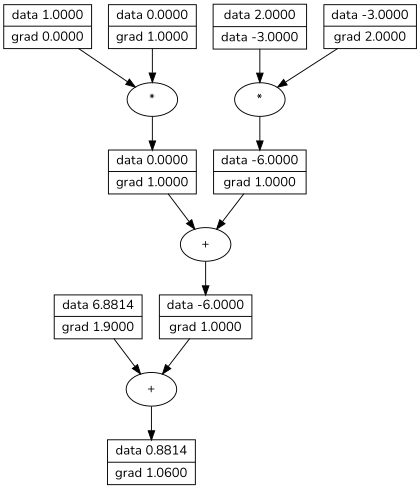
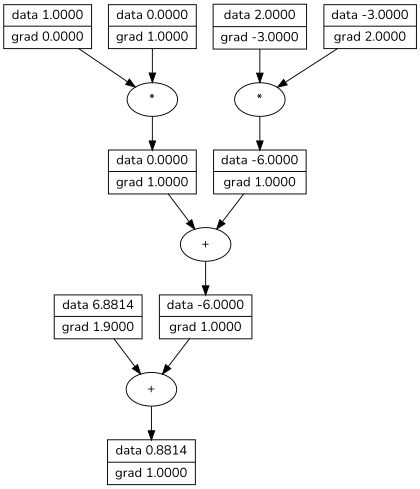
node "data 2.0000": text "data -3.0000" -> "grad -3.0000"
node "data 0.8814": text "grad 1.0600" -> "grad 1.0000"
